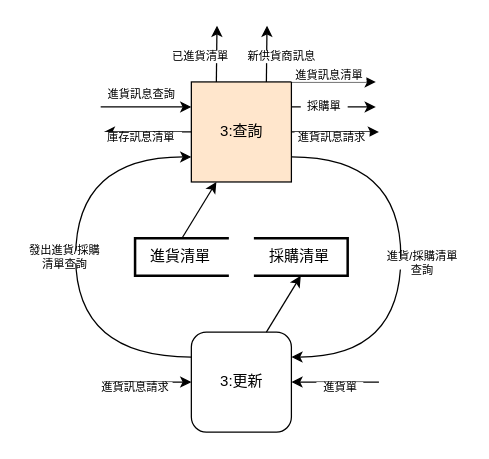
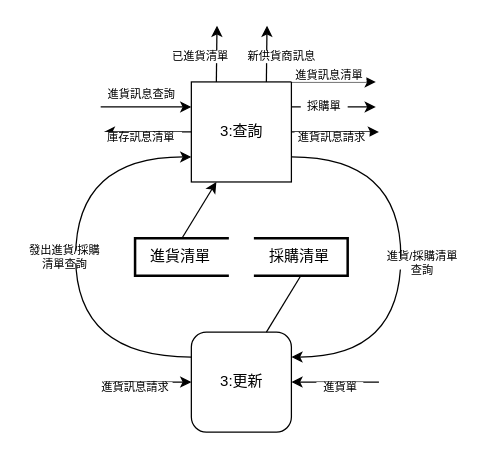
node "3:查詢": fillcolor #ffe6cc -> #ffffff
edge "3:更新" -> "採購清單": arrowhead classic -> none
